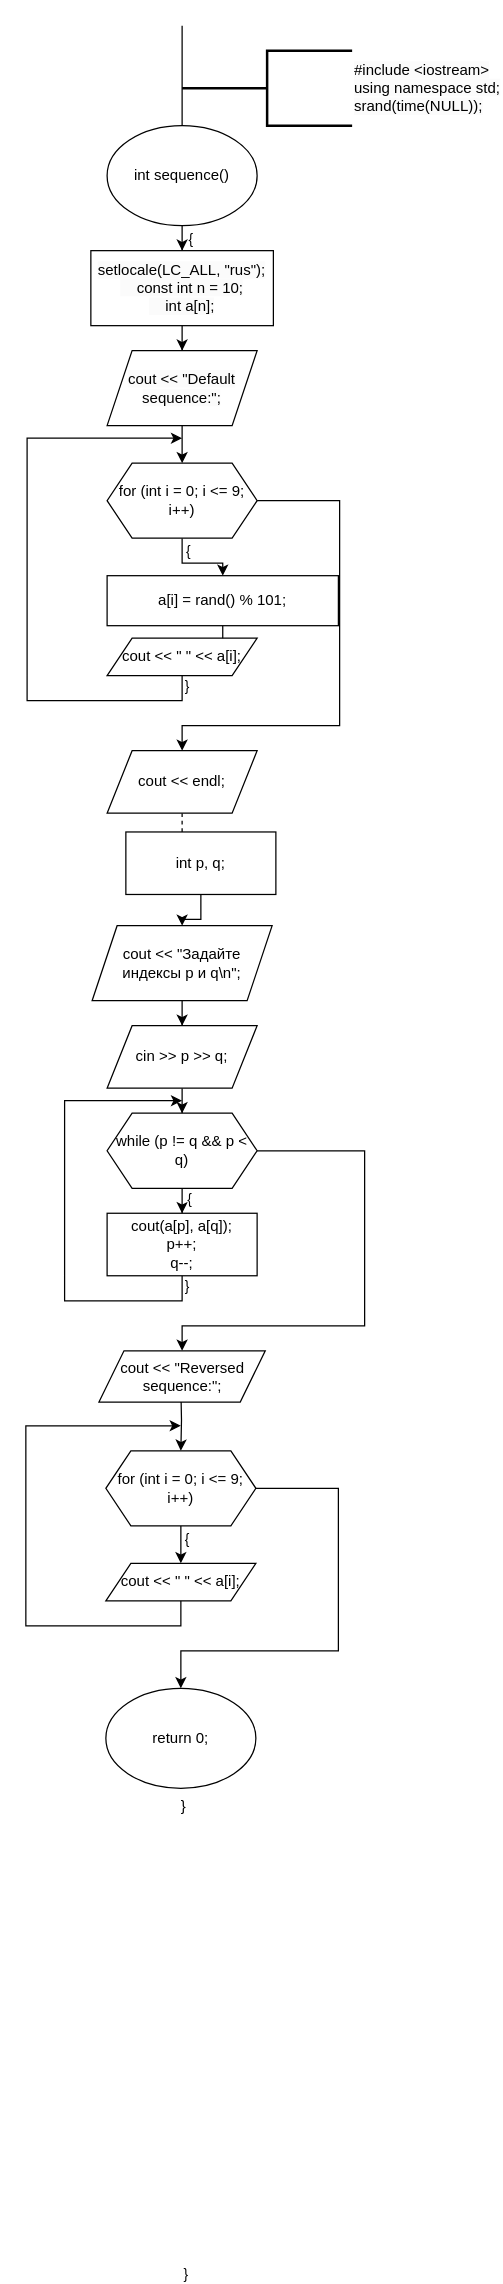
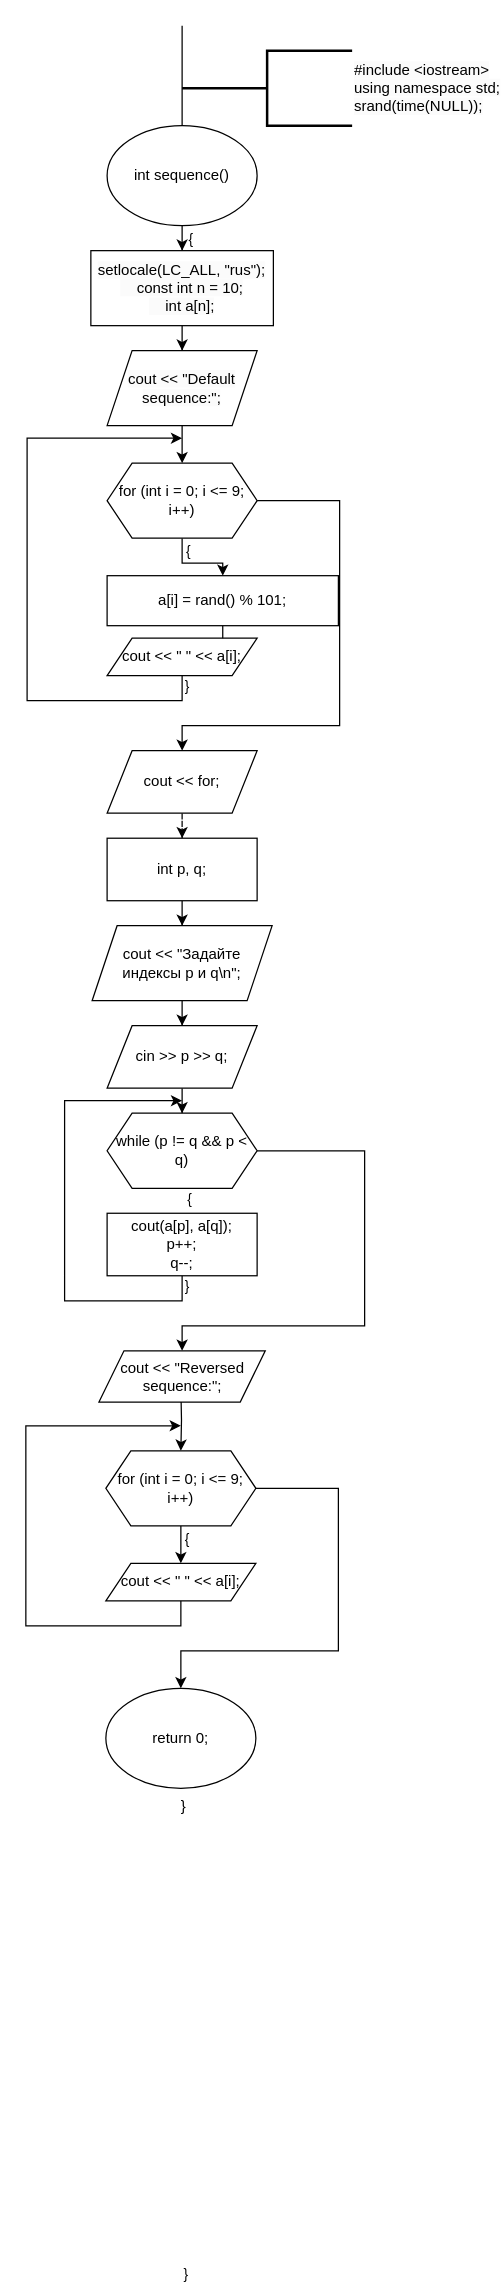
node "cout << endl;": label "cout << endl;" -> "cout << for;"
node "int p, q;": moved (201, 863) -> (182, 869)
edge "while (p != q && p < q)" -> "cout(a[p], a[q]); p++; q--;": removed
